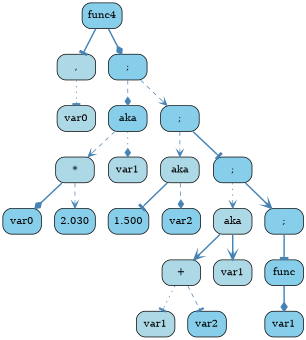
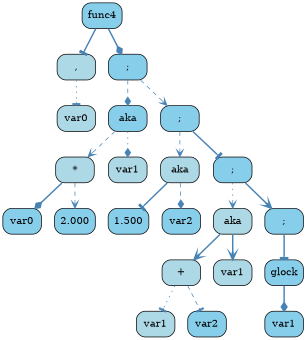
node "2.030": label "2.030" -> "2.000"
node "func": label "func" -> "glock"
